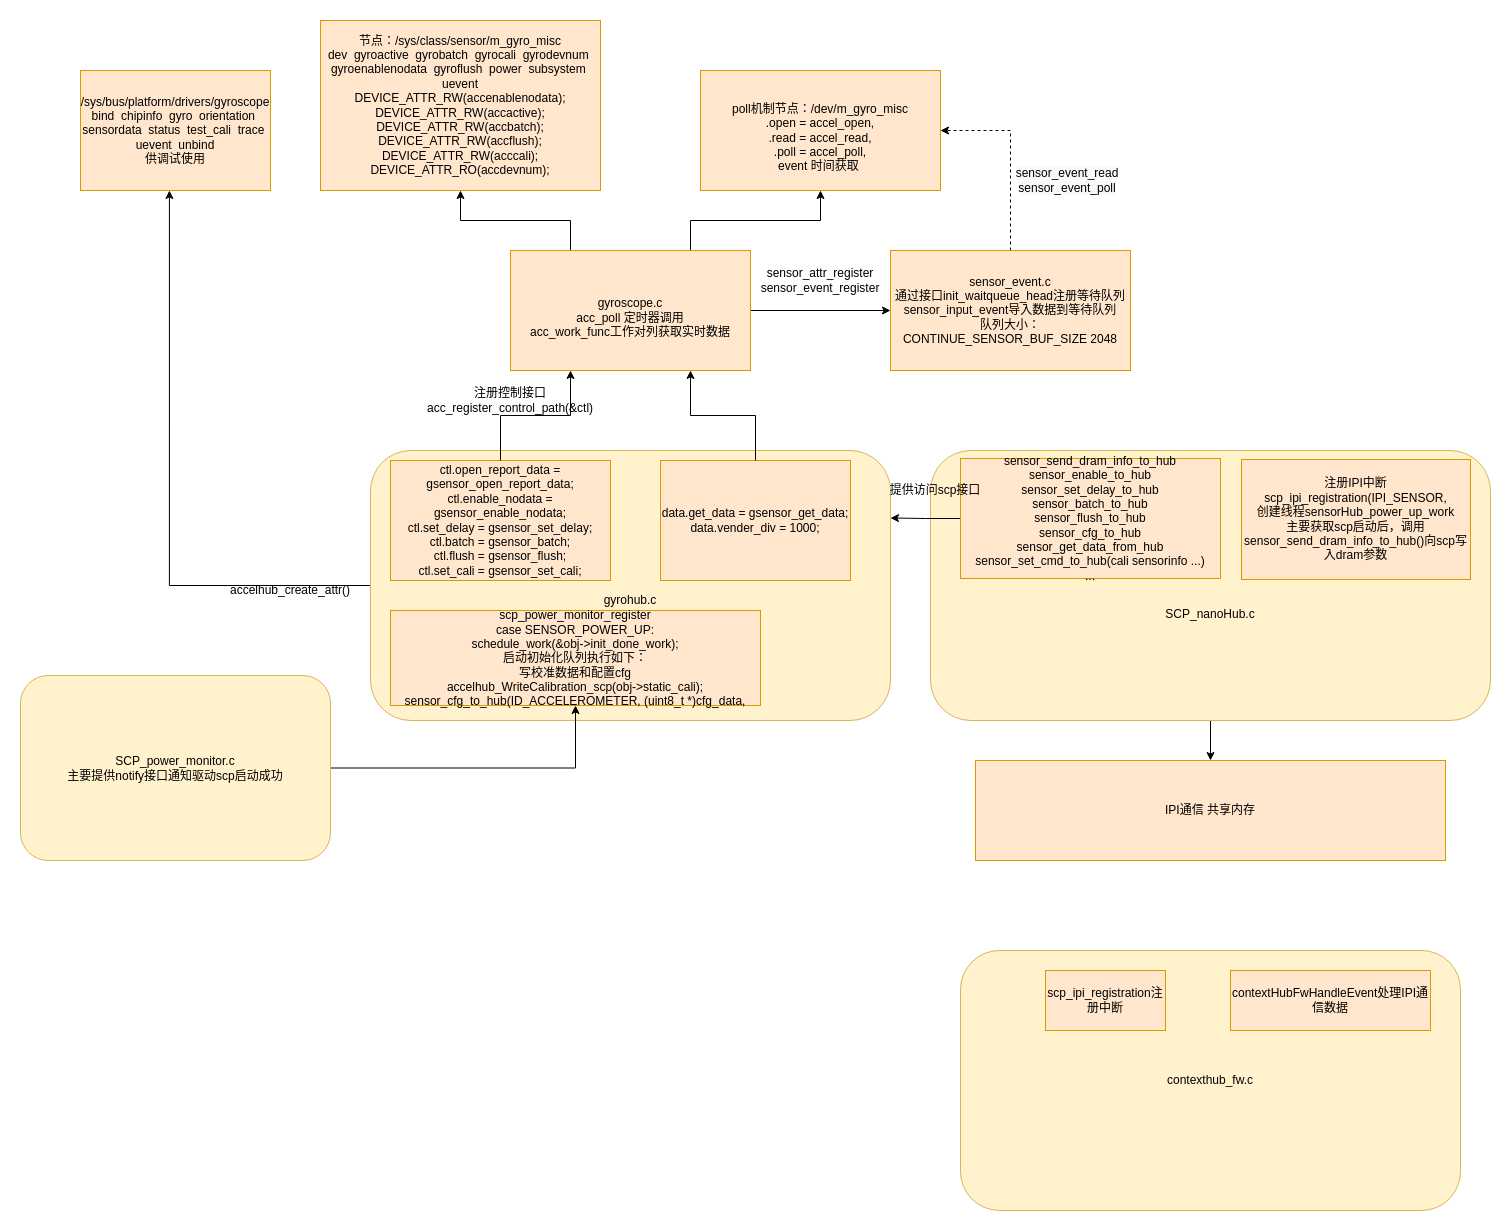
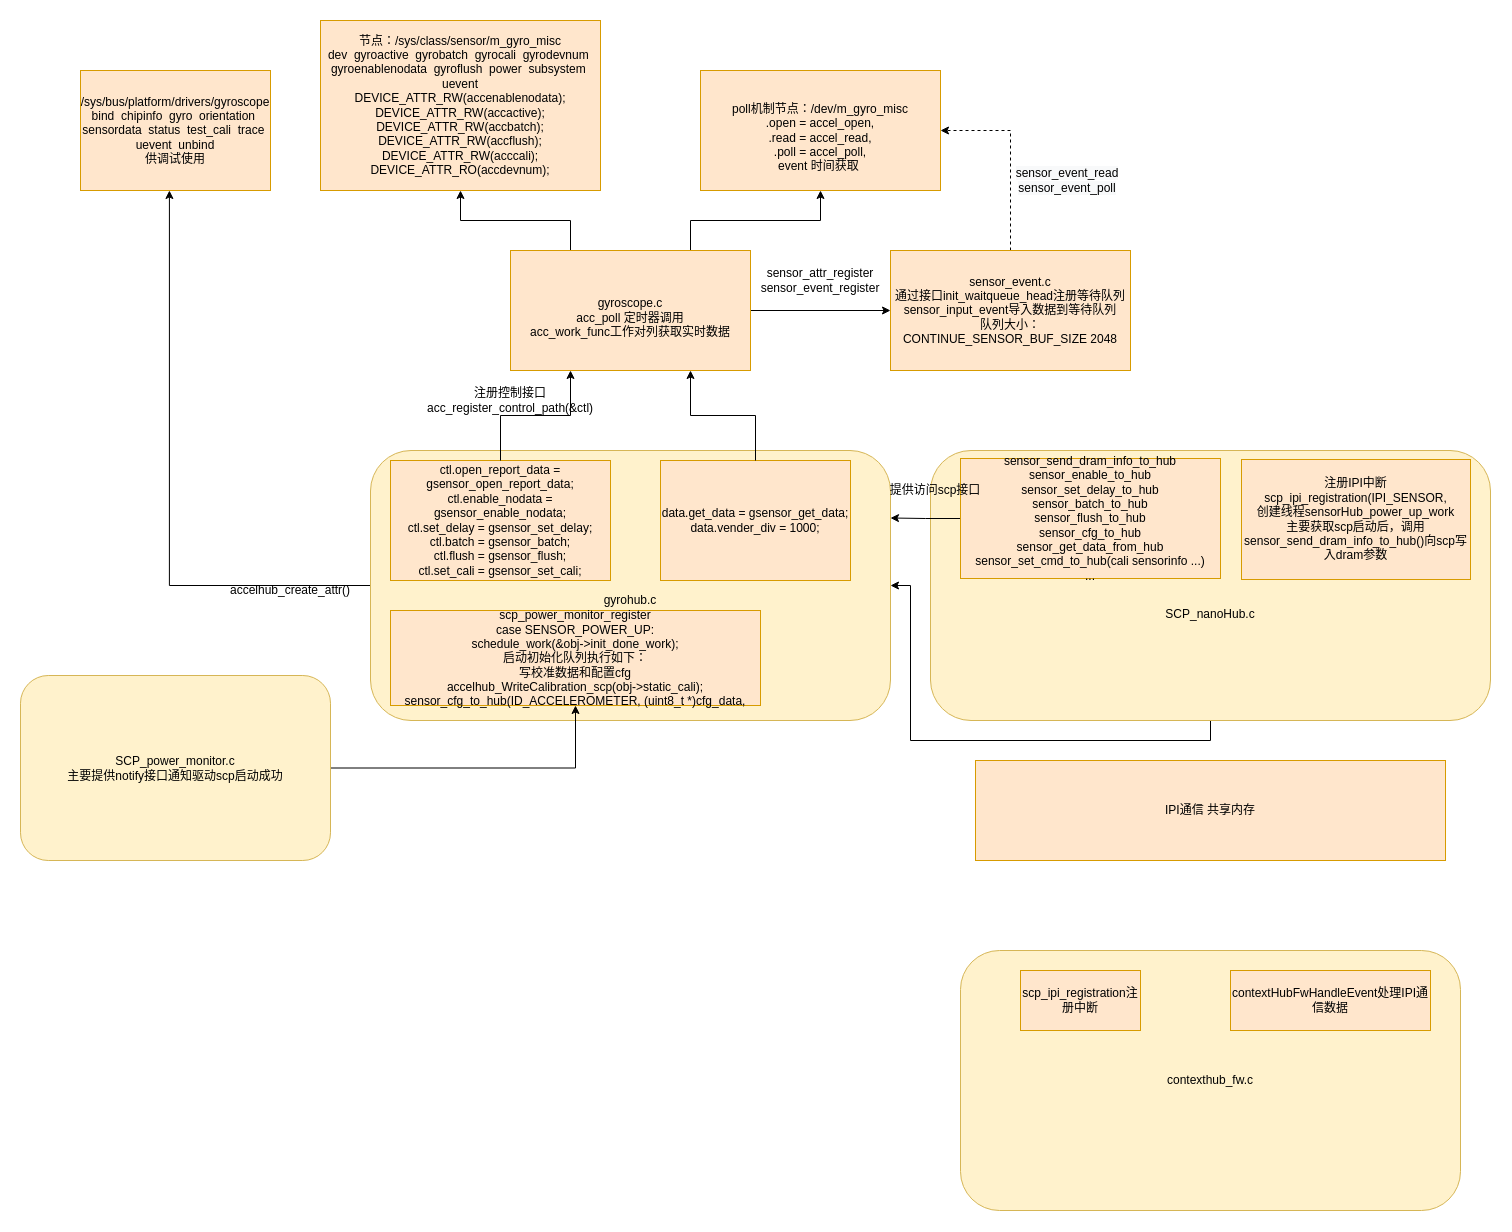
edge "SCP_nanoHub.c" -> "IPI通信 共享内存": now "SCP_nanoHub.c" -> "gyrohub.c"
node "scp_ipi_registration注册中断": moved (1106, 1001) -> (1081, 1001)
